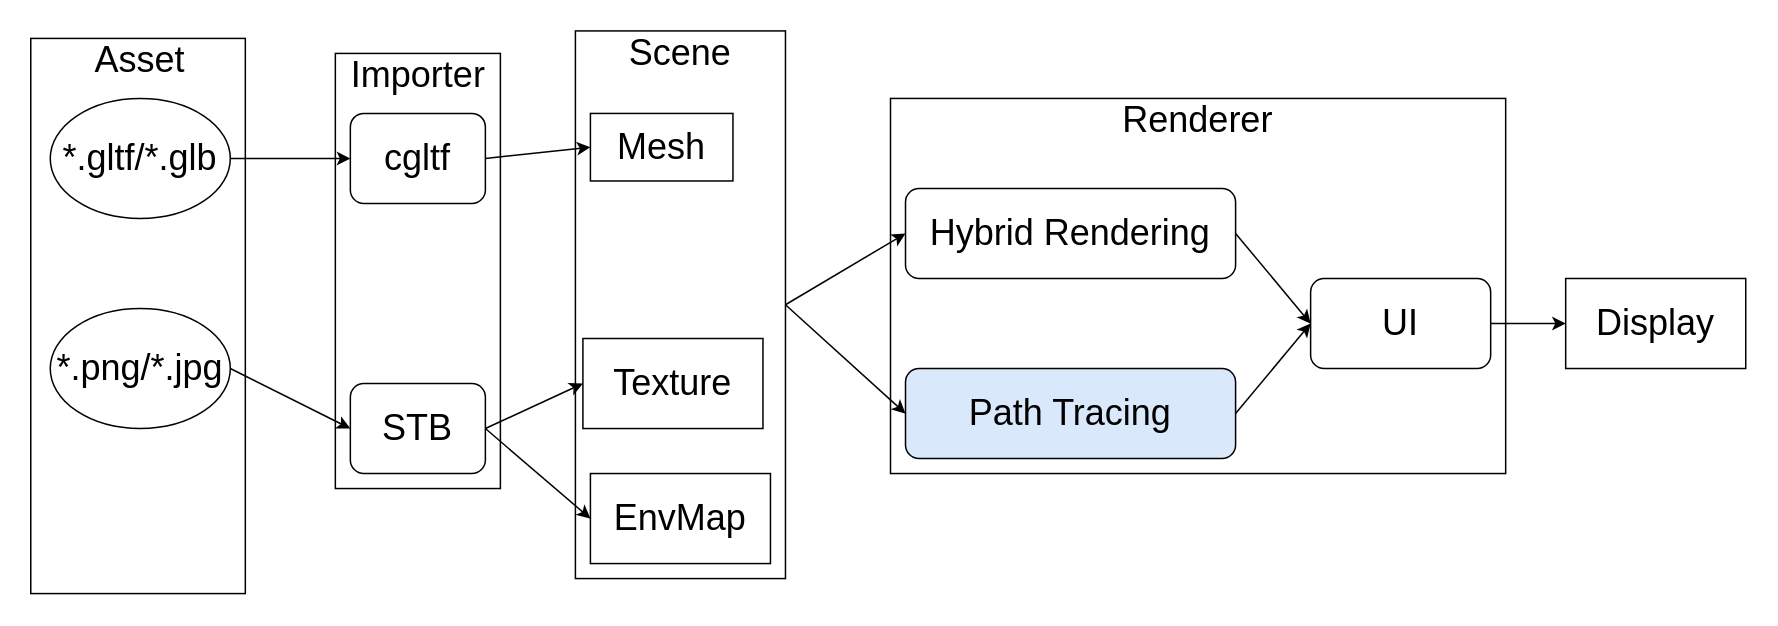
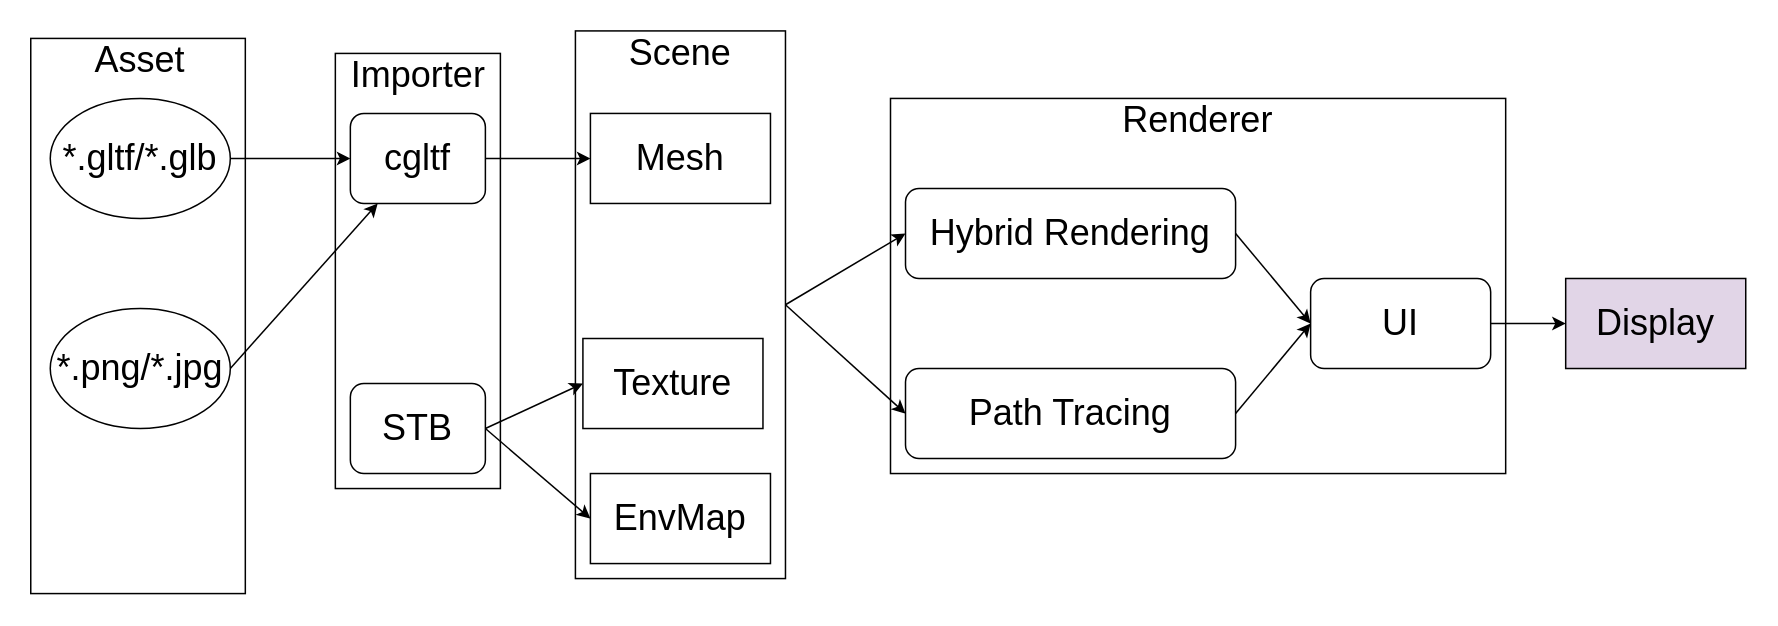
node "Mesh": size 143x68 -> 180x90
node "Display": fillcolor #ffffff -> #e1d5e7
edge "*.png/*.jpg" -> "STB": now "*.png/*.jpg" -> "cgltf"
node "Path Tracing": fillcolor #dae8fc -> #ffffff
